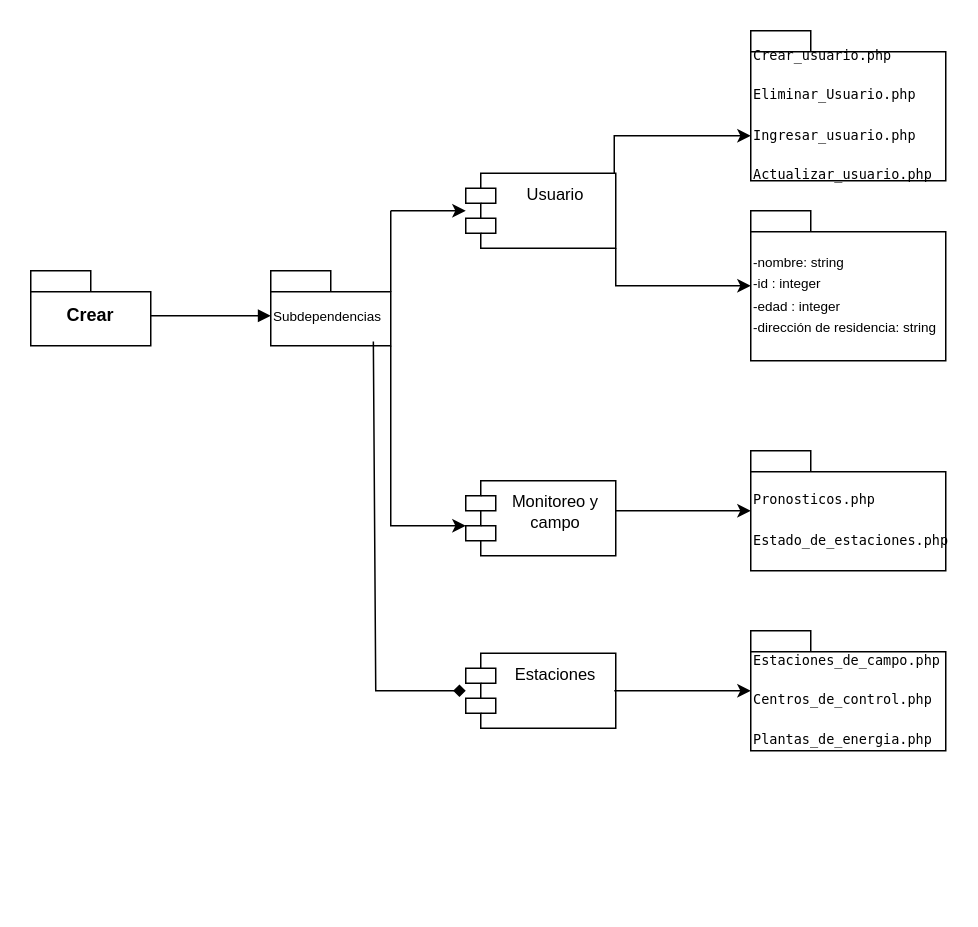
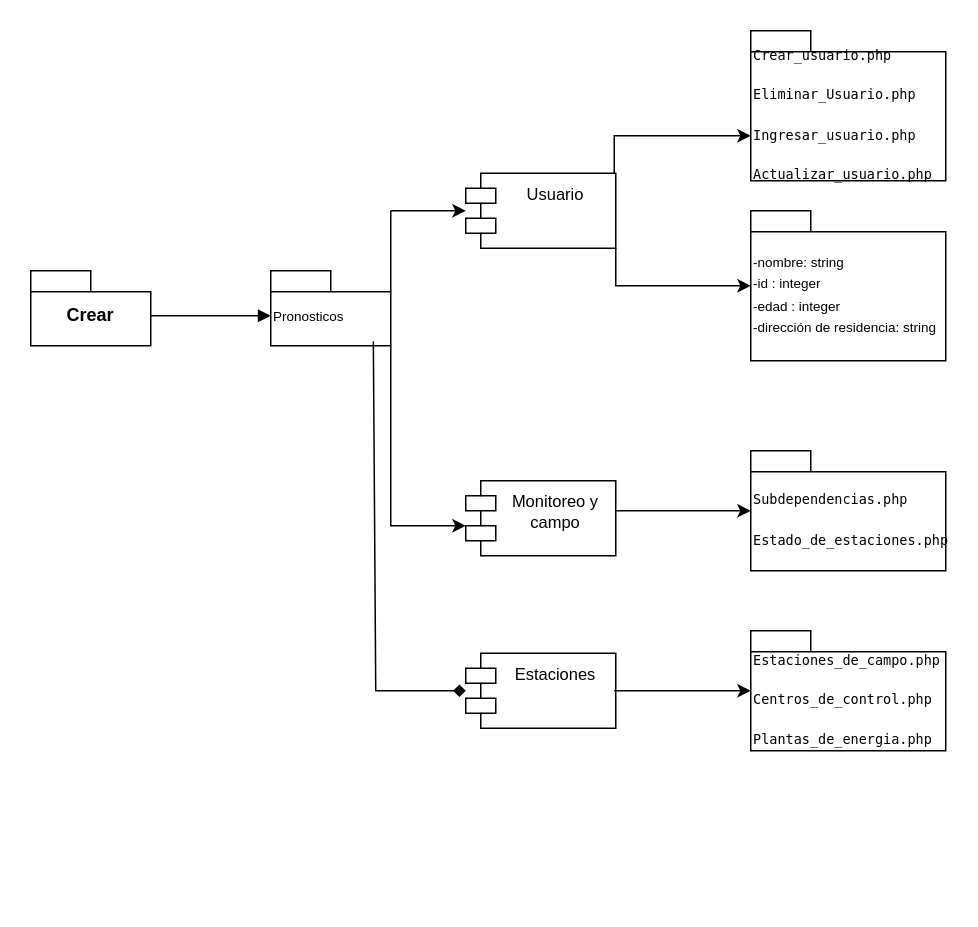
node "Subdependencias": label "Subdependencias" -> "Pronosticos"
node "Pronosticos.phpEstado_de_estaciones.php": label "Pronosticos.phpEstado_de_estaciones.php" -> "Subdependencias.phpEstado_de_estaciones.php"
